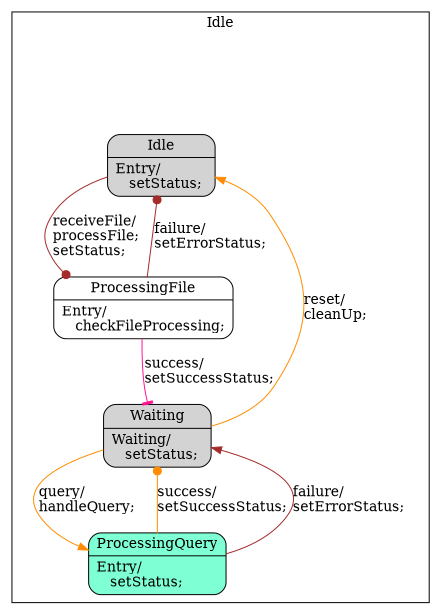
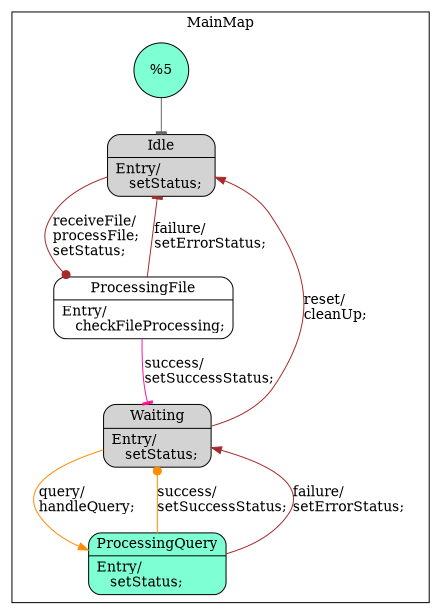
cluster "Idle": label "Idle" -> "MainMap"
node "%5": added
edge "ProcessingFile" -> "Idle": arrowhead dot -> tee
edge "Waiting" -> "Idle": color darkorange -> brown
node "Waiting": text "Waiting/" -> "Entry/"
